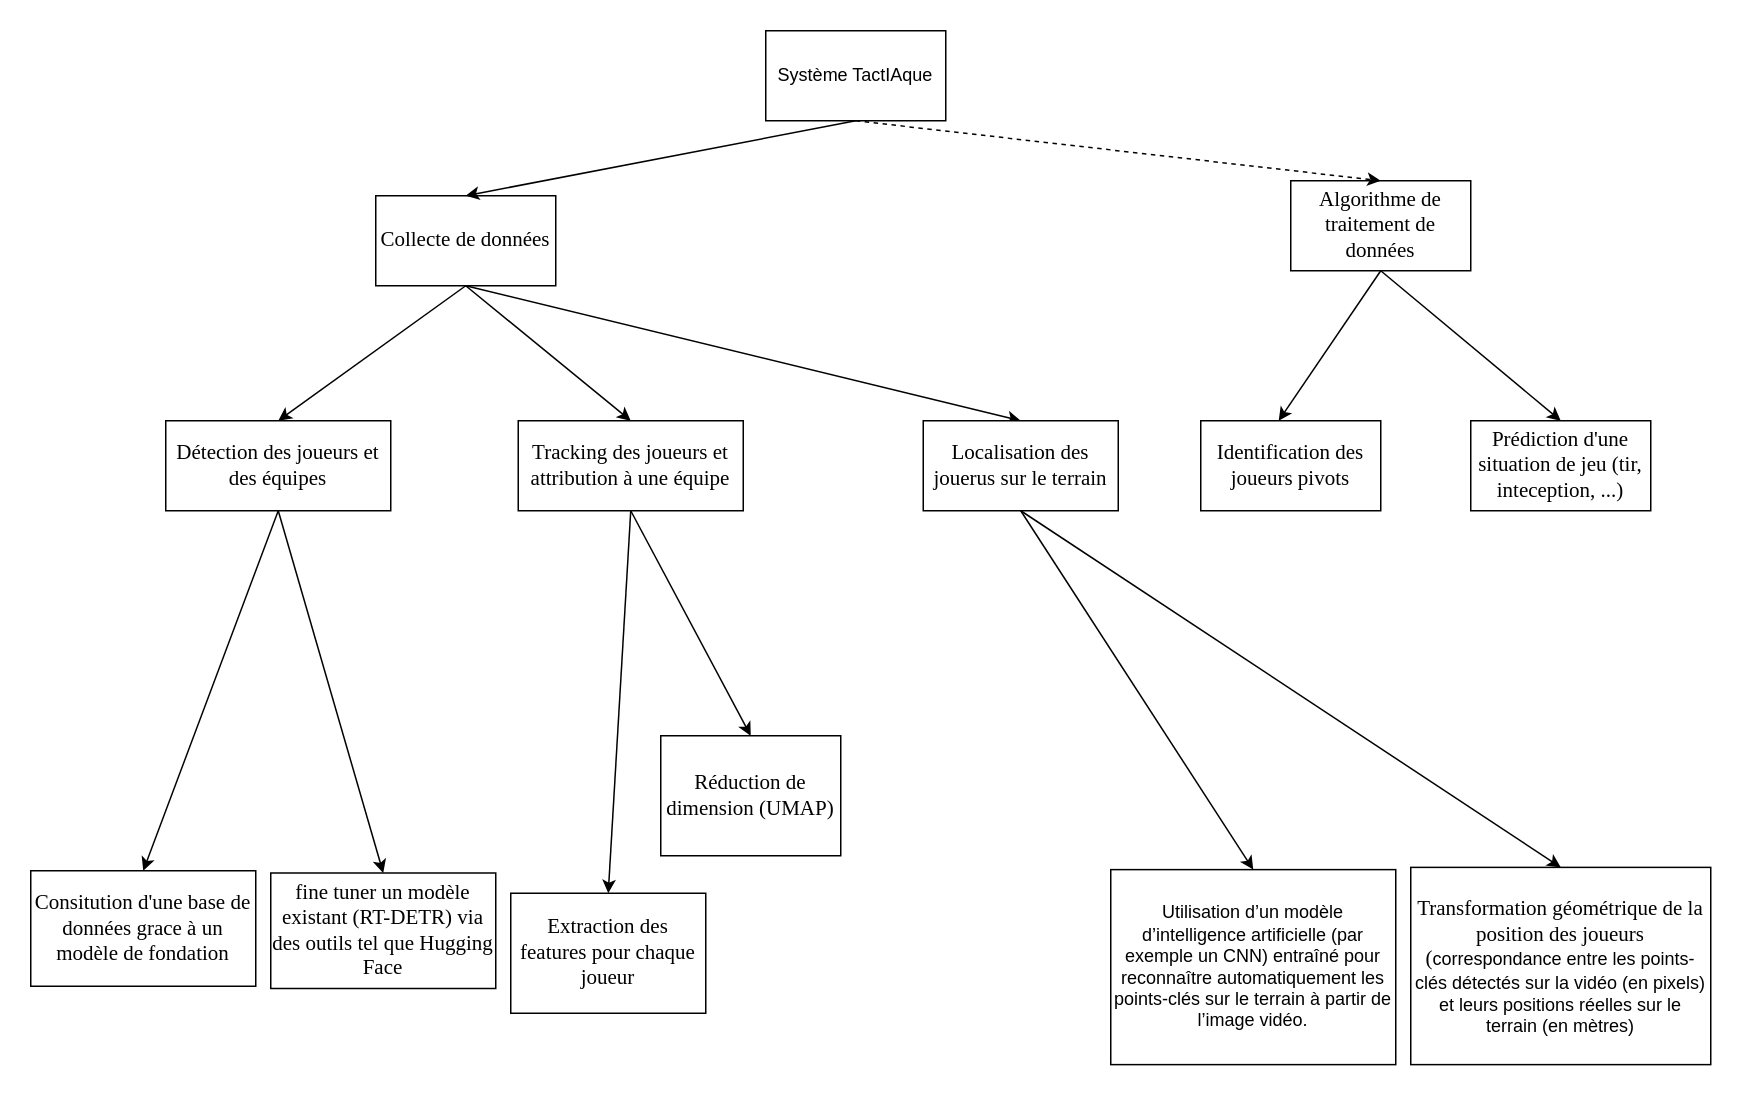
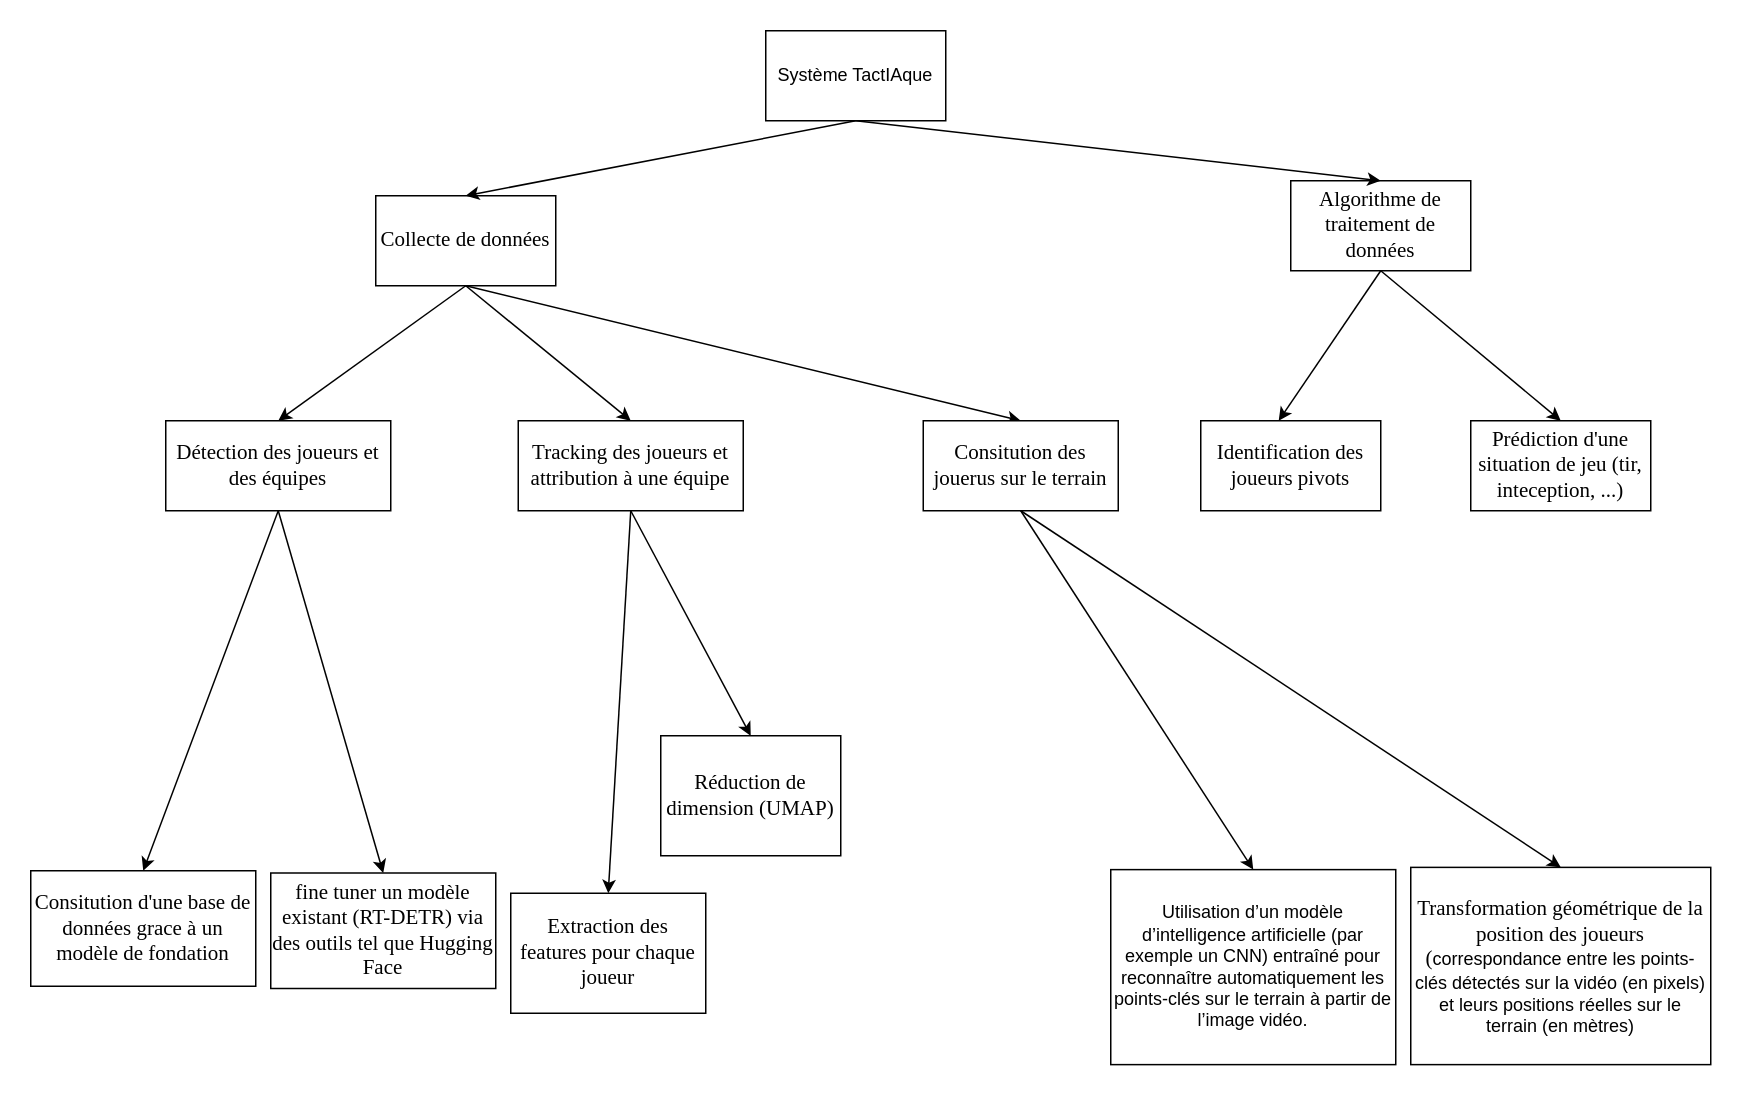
edge "Système TactIAque" -> "Algorithme de traitement de données": style dashed -> solid
node "Localisation des jouerus sur le terrain": label "Localisation des jouerus sur le terrain" -> "Consitution des jouerus sur le terrain"
